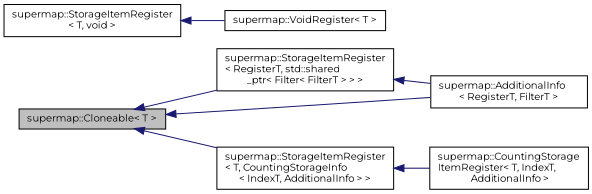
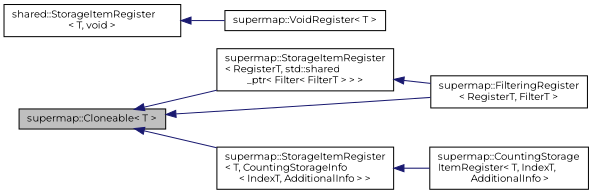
node "supermap::StorageItemRegister < T, void >": label "supermap::StorageItemRegister < T, void >" -> "shared::StorageItemRegister < T, void >"
node "supermap::AdditionalInfo < RegisterT, FilterT >": label "supermap::AdditionalInfo < RegisterT, FilterT >" -> "supermap::FilteringRegister < RegisterT, FilterT >"
